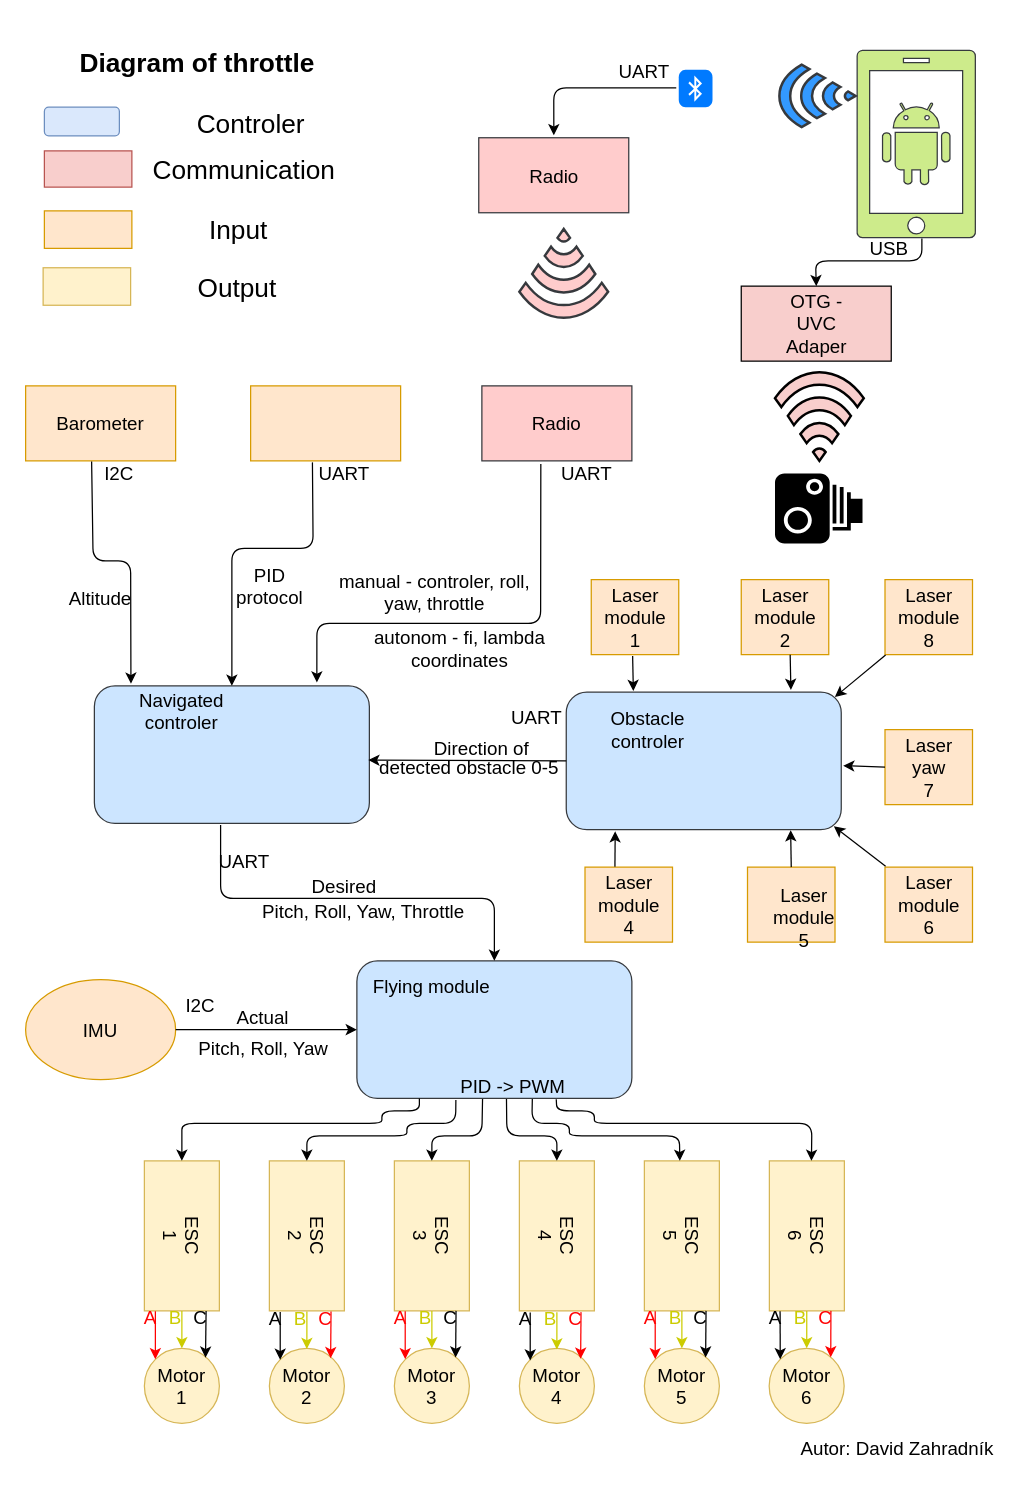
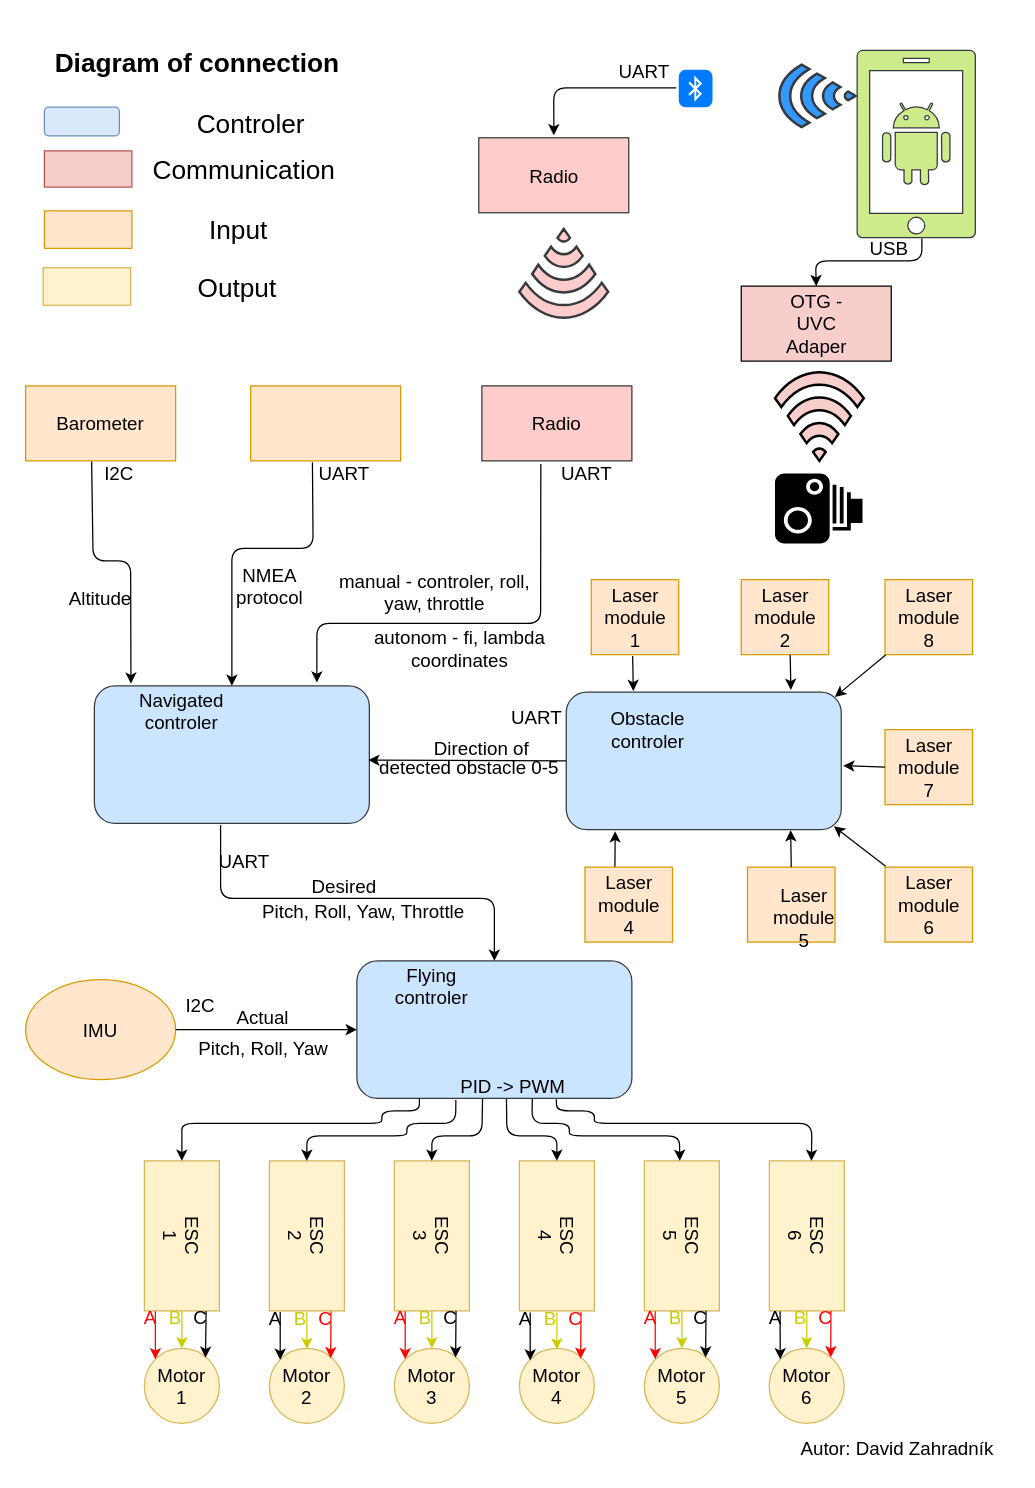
node "Diagram of throttle": label "Diagram of throttle" -> "Diagram of connection"
node "PIDprotocol": label "PIDprotocol" -> "NMEAprotocol"
node "Laser yaw7": label "Laser yaw7" -> "Laser module7"
node "Flying module": label "Flying module" -> "Flying controler"
